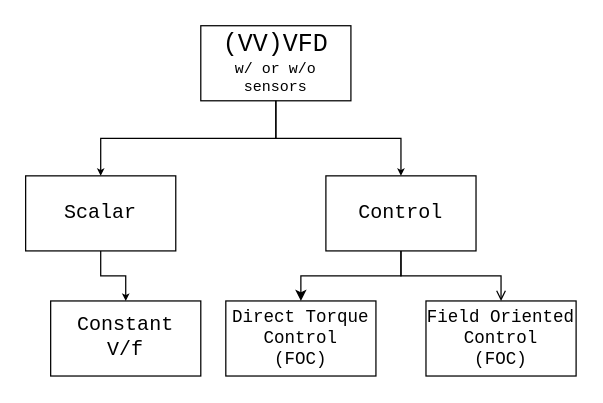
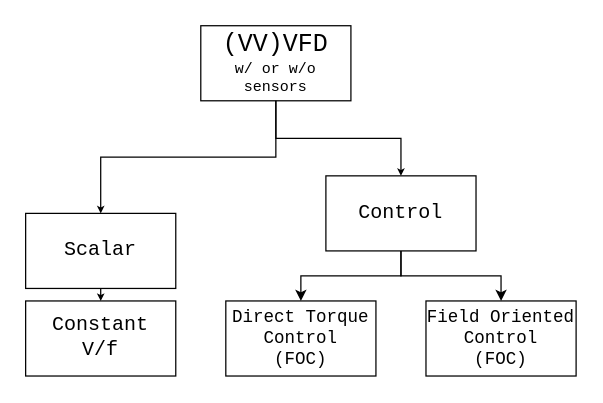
node "Scalar": moved (101, 213) -> (101, 251)
edge "Control" -> "Field Oriented Control (FOC)": arrowhead open -> classic
node "Constant V/f": moved (126, 338) -> (101, 338)
